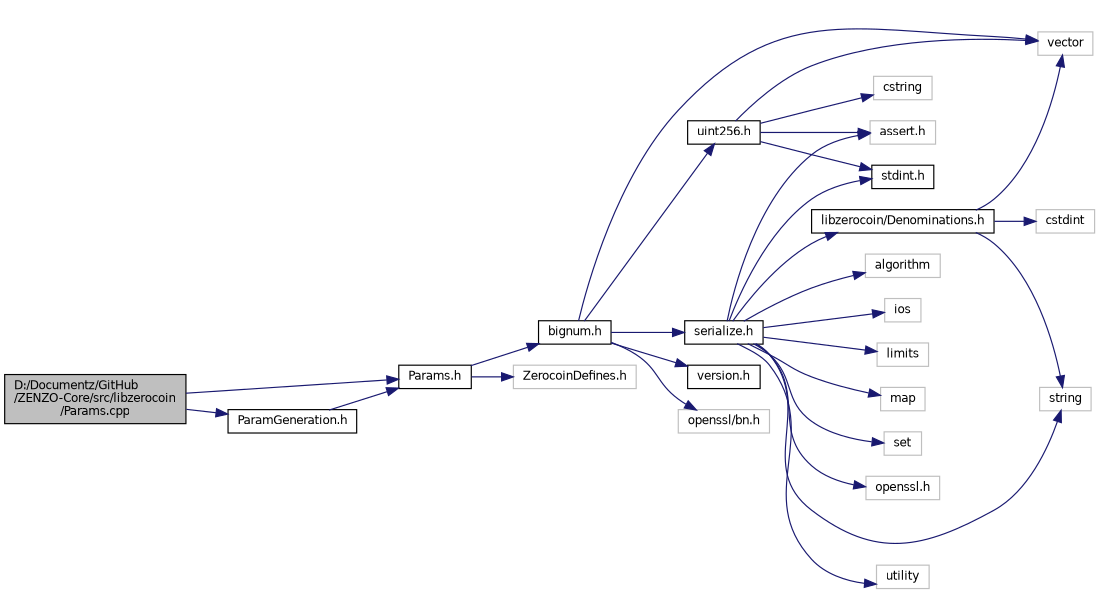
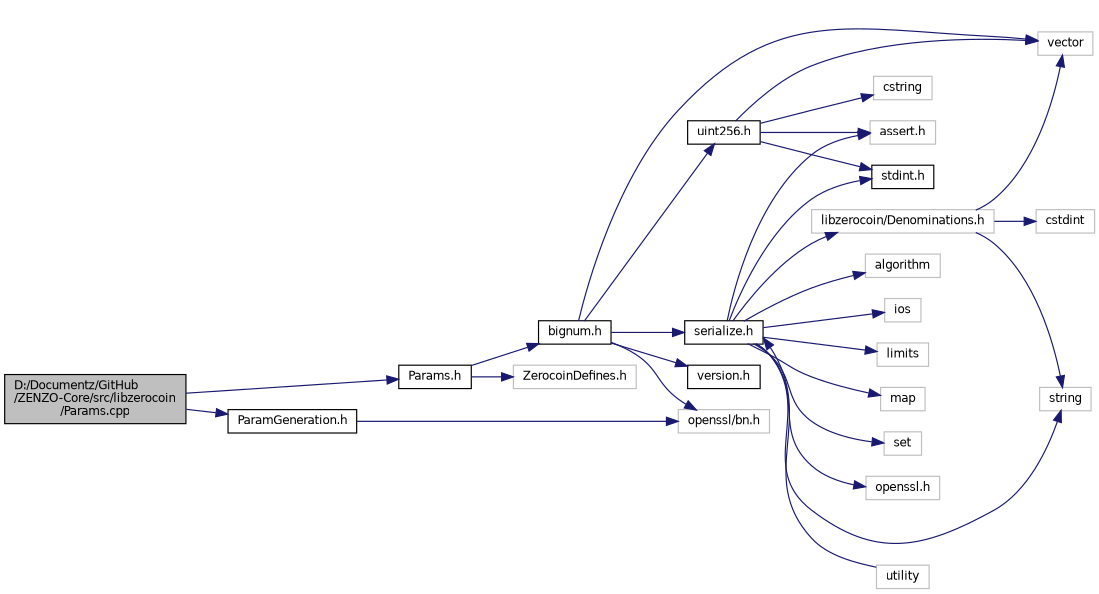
node "libzerocoin/Denominations.h": color black -> grey75
edge "ParamGeneration.h" -> "Params.h": now "ParamGeneration.h" -> "openssl/bn.h"
edge "serialize.h" -> "utility": reversed
